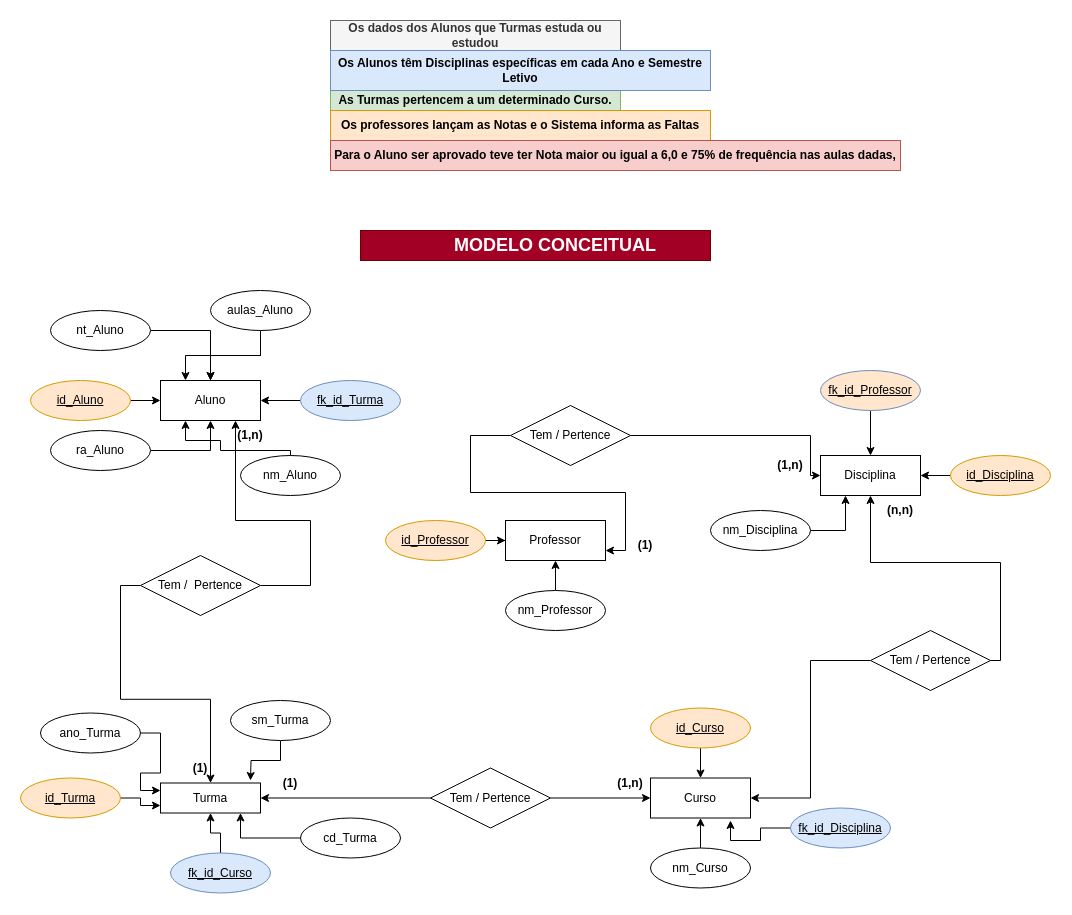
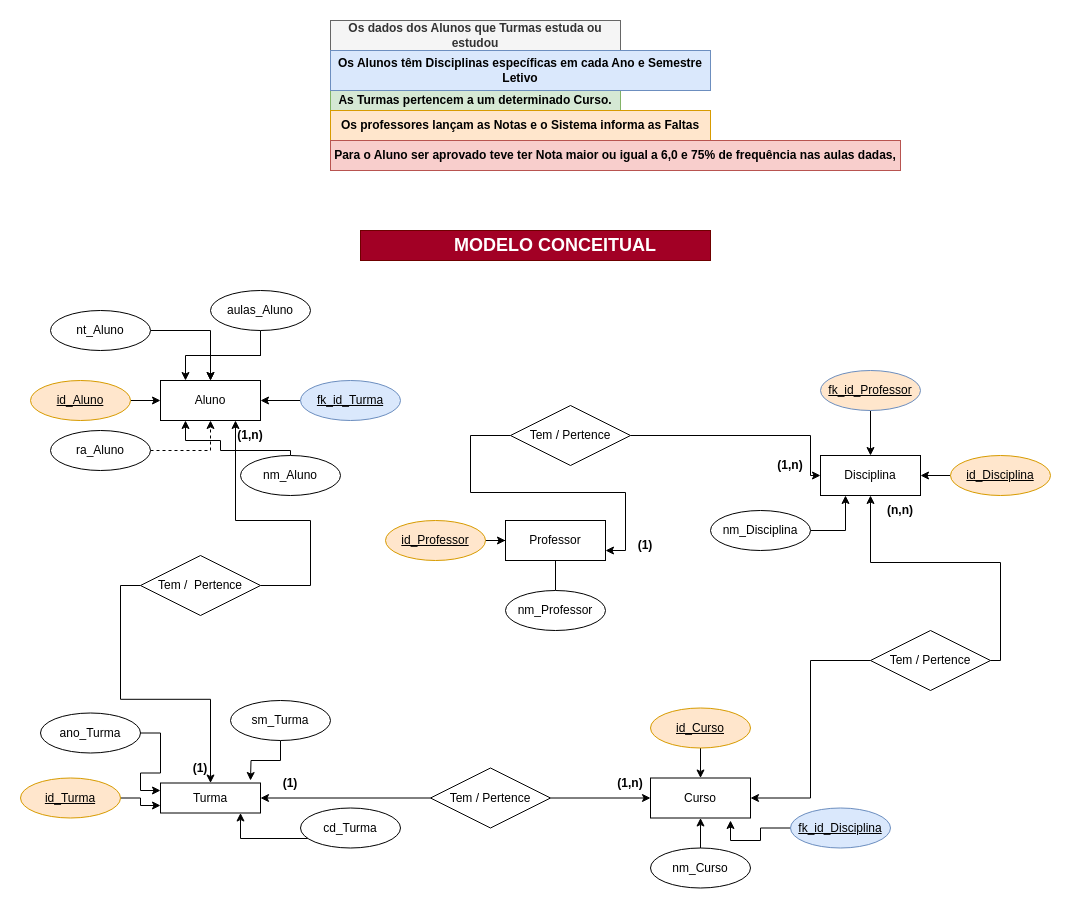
edge "ra_Aluno" -> "Aluno": style solid -> dashed
edge "nm_Professor" -> "Professor": arrowhead classic -> none
edge "fk_id_Curso" -> "Turma": removed
node "cd_Turma": moved (351, 838) -> (351, 828)
node "fk_id_Curso": removed
